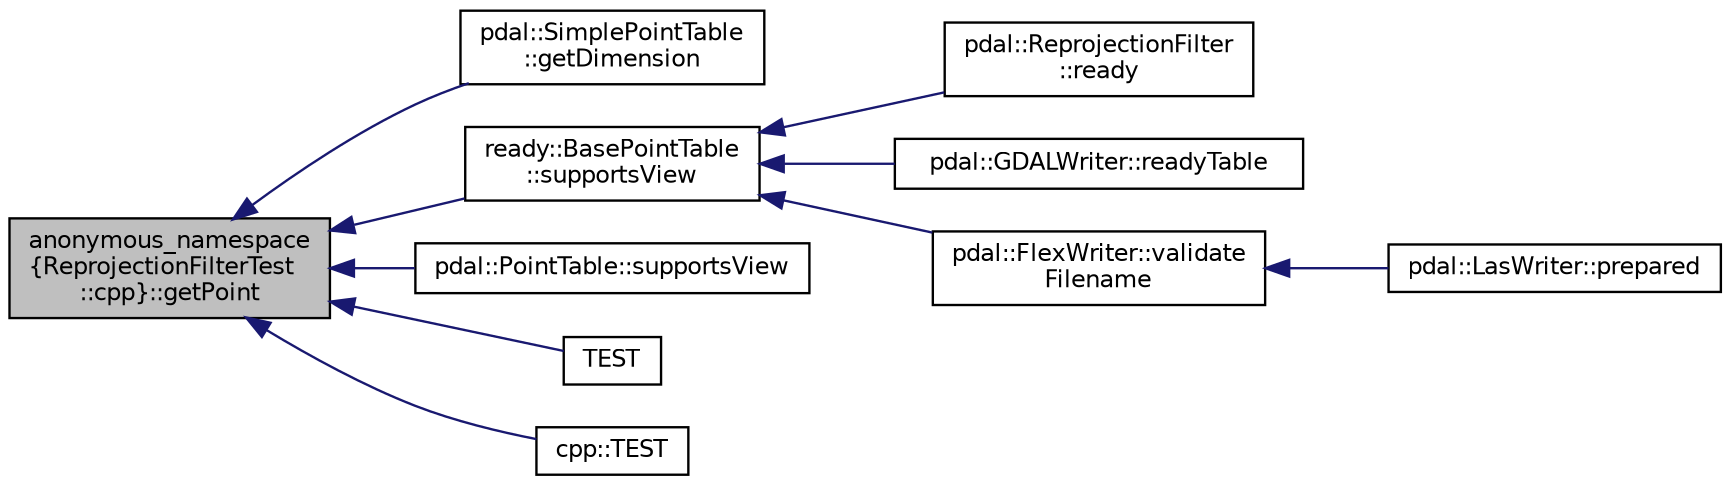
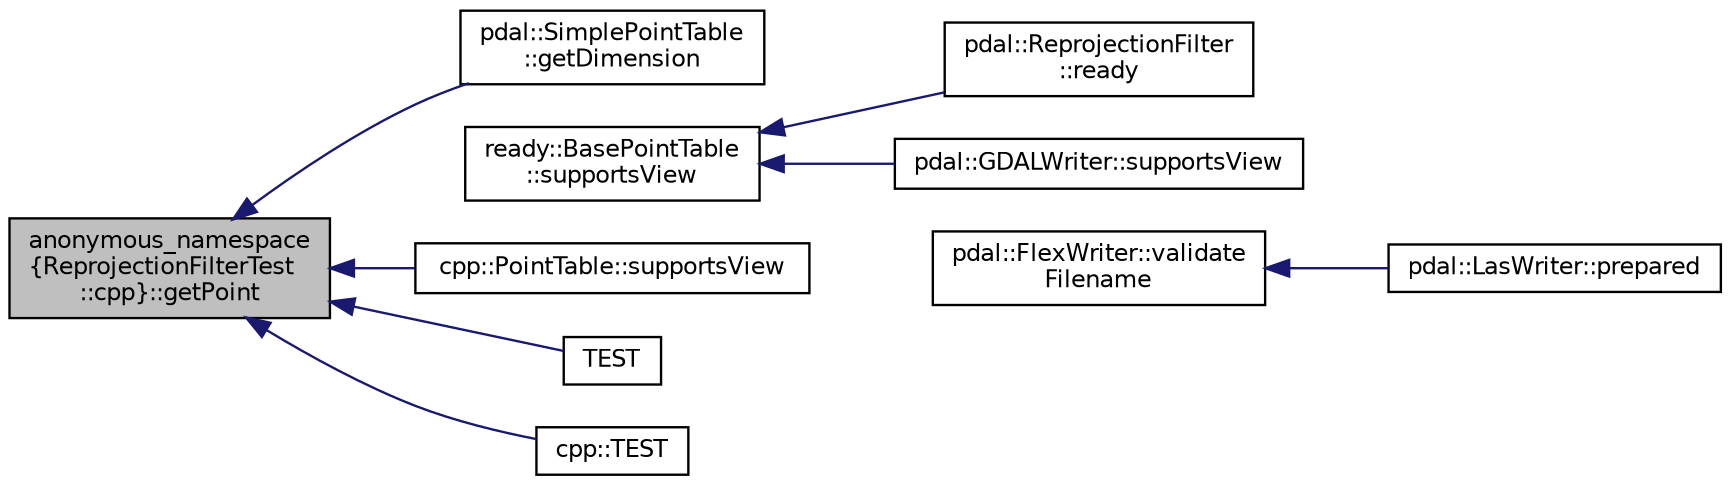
node "pdal::GDALWriter::readyTable": label "pdal::GDALWriter::readyTable" -> "pdal::GDALWriter::supportsView"
edge "ready::BasePointTable ::supportsView" -> "anonymous_namespace {ReprojectionFilterTest ::cpp}::getPoint": removed
edge "pdal::FlexWriter::validate Filename" -> "ready::BasePointTable ::supportsView": removed
node "pdal::PointTable::supportsView": label "pdal::PointTable::supportsView" -> "cpp::PointTable::supportsView"
